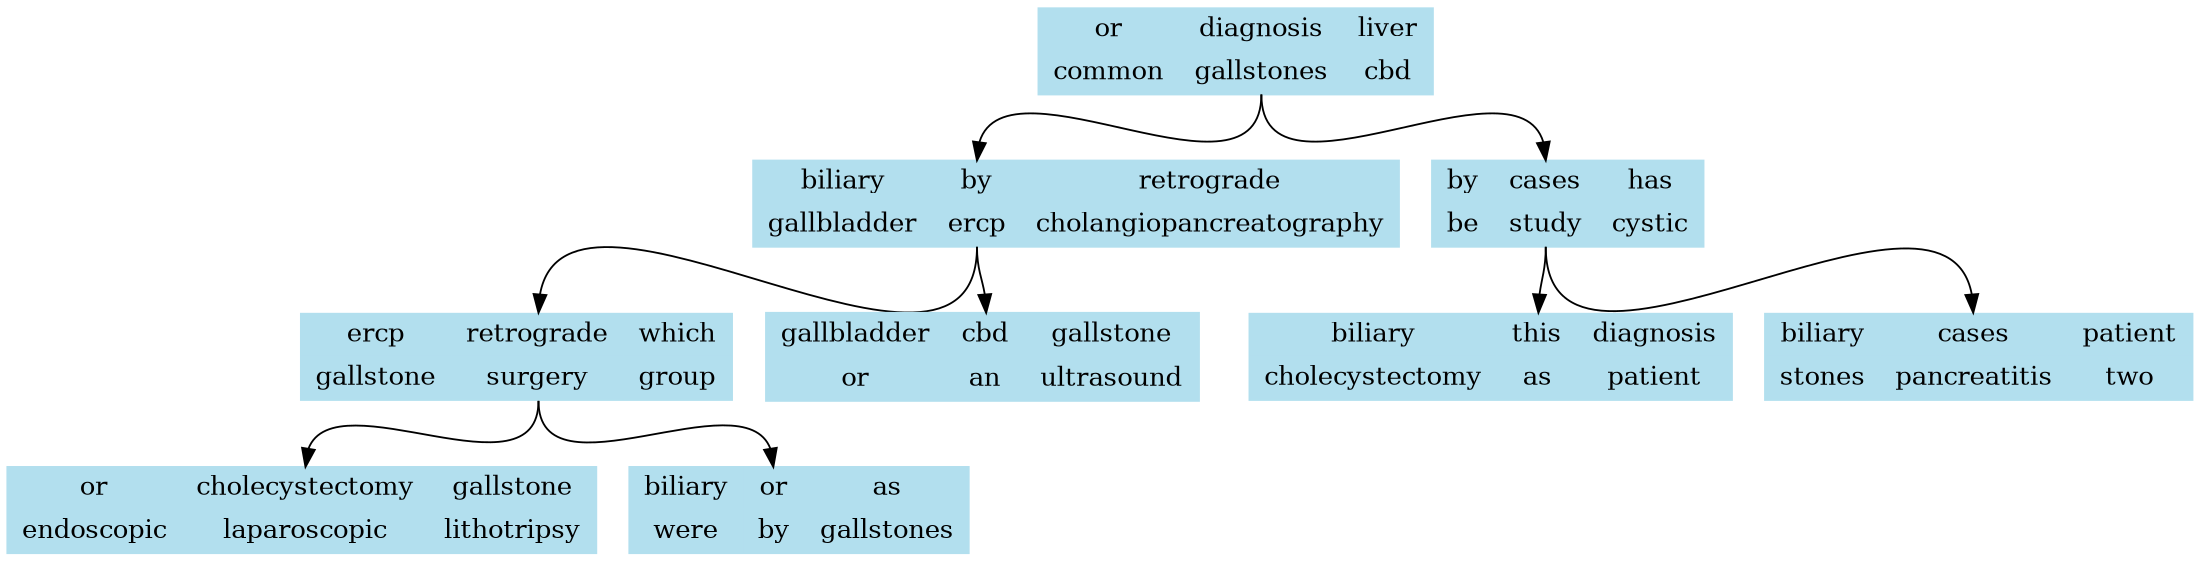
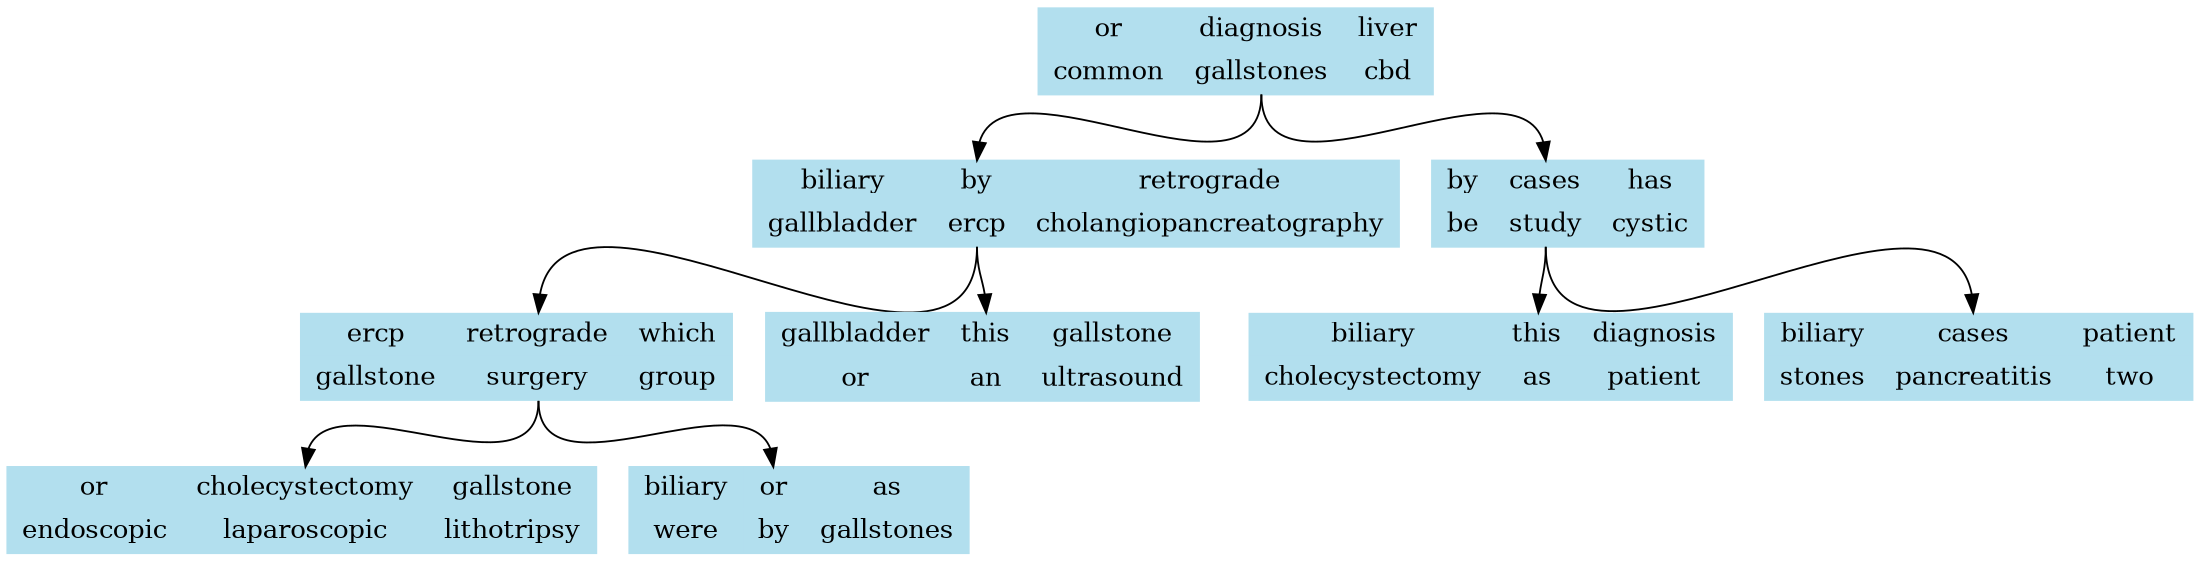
node "gallbladder": text "cbd" -> "this"
